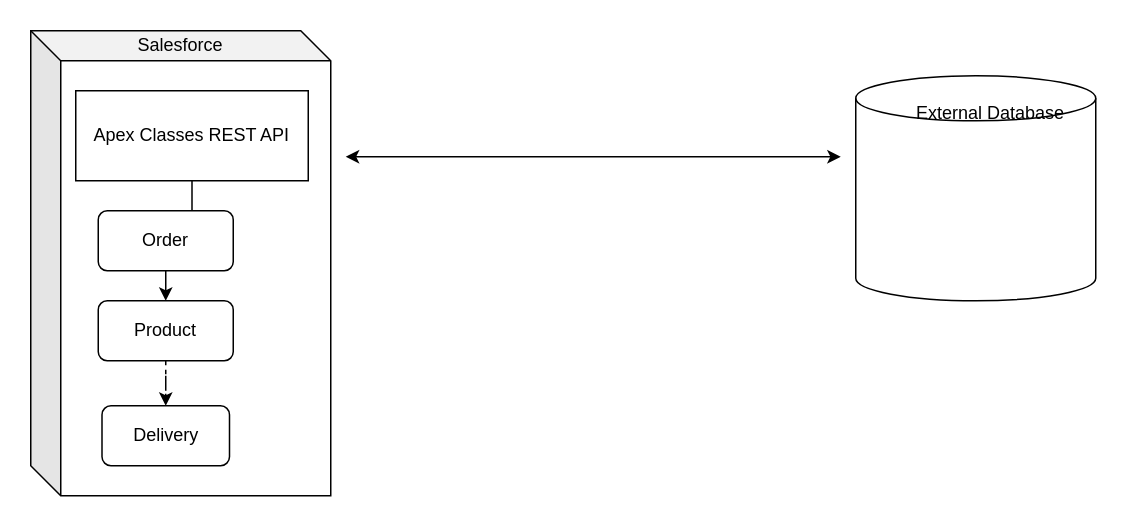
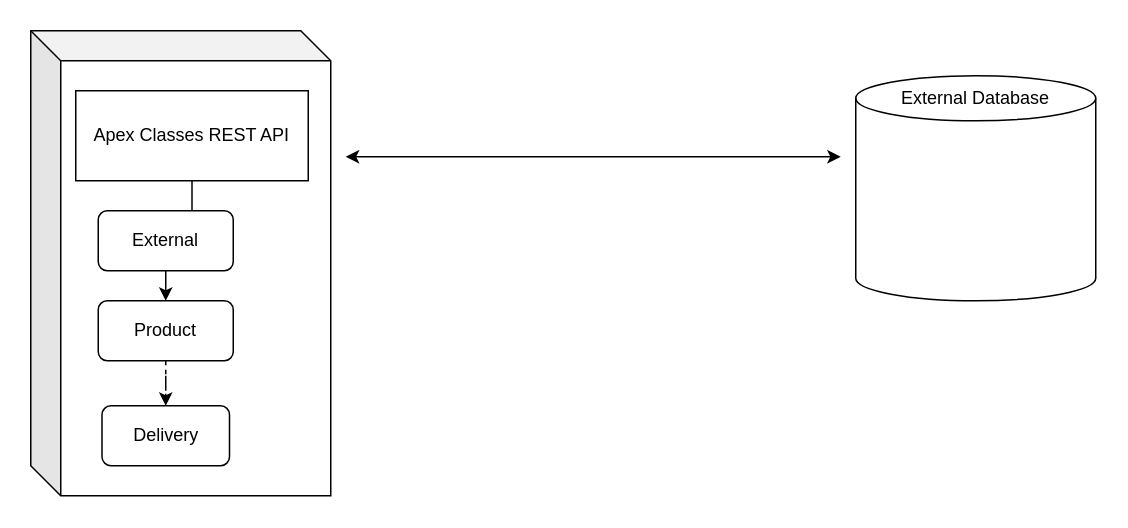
node "Salesforce": removed
node "External Database": moved (991, 113) -> (976, 98)
node "Order": label "Order" -> "External"
